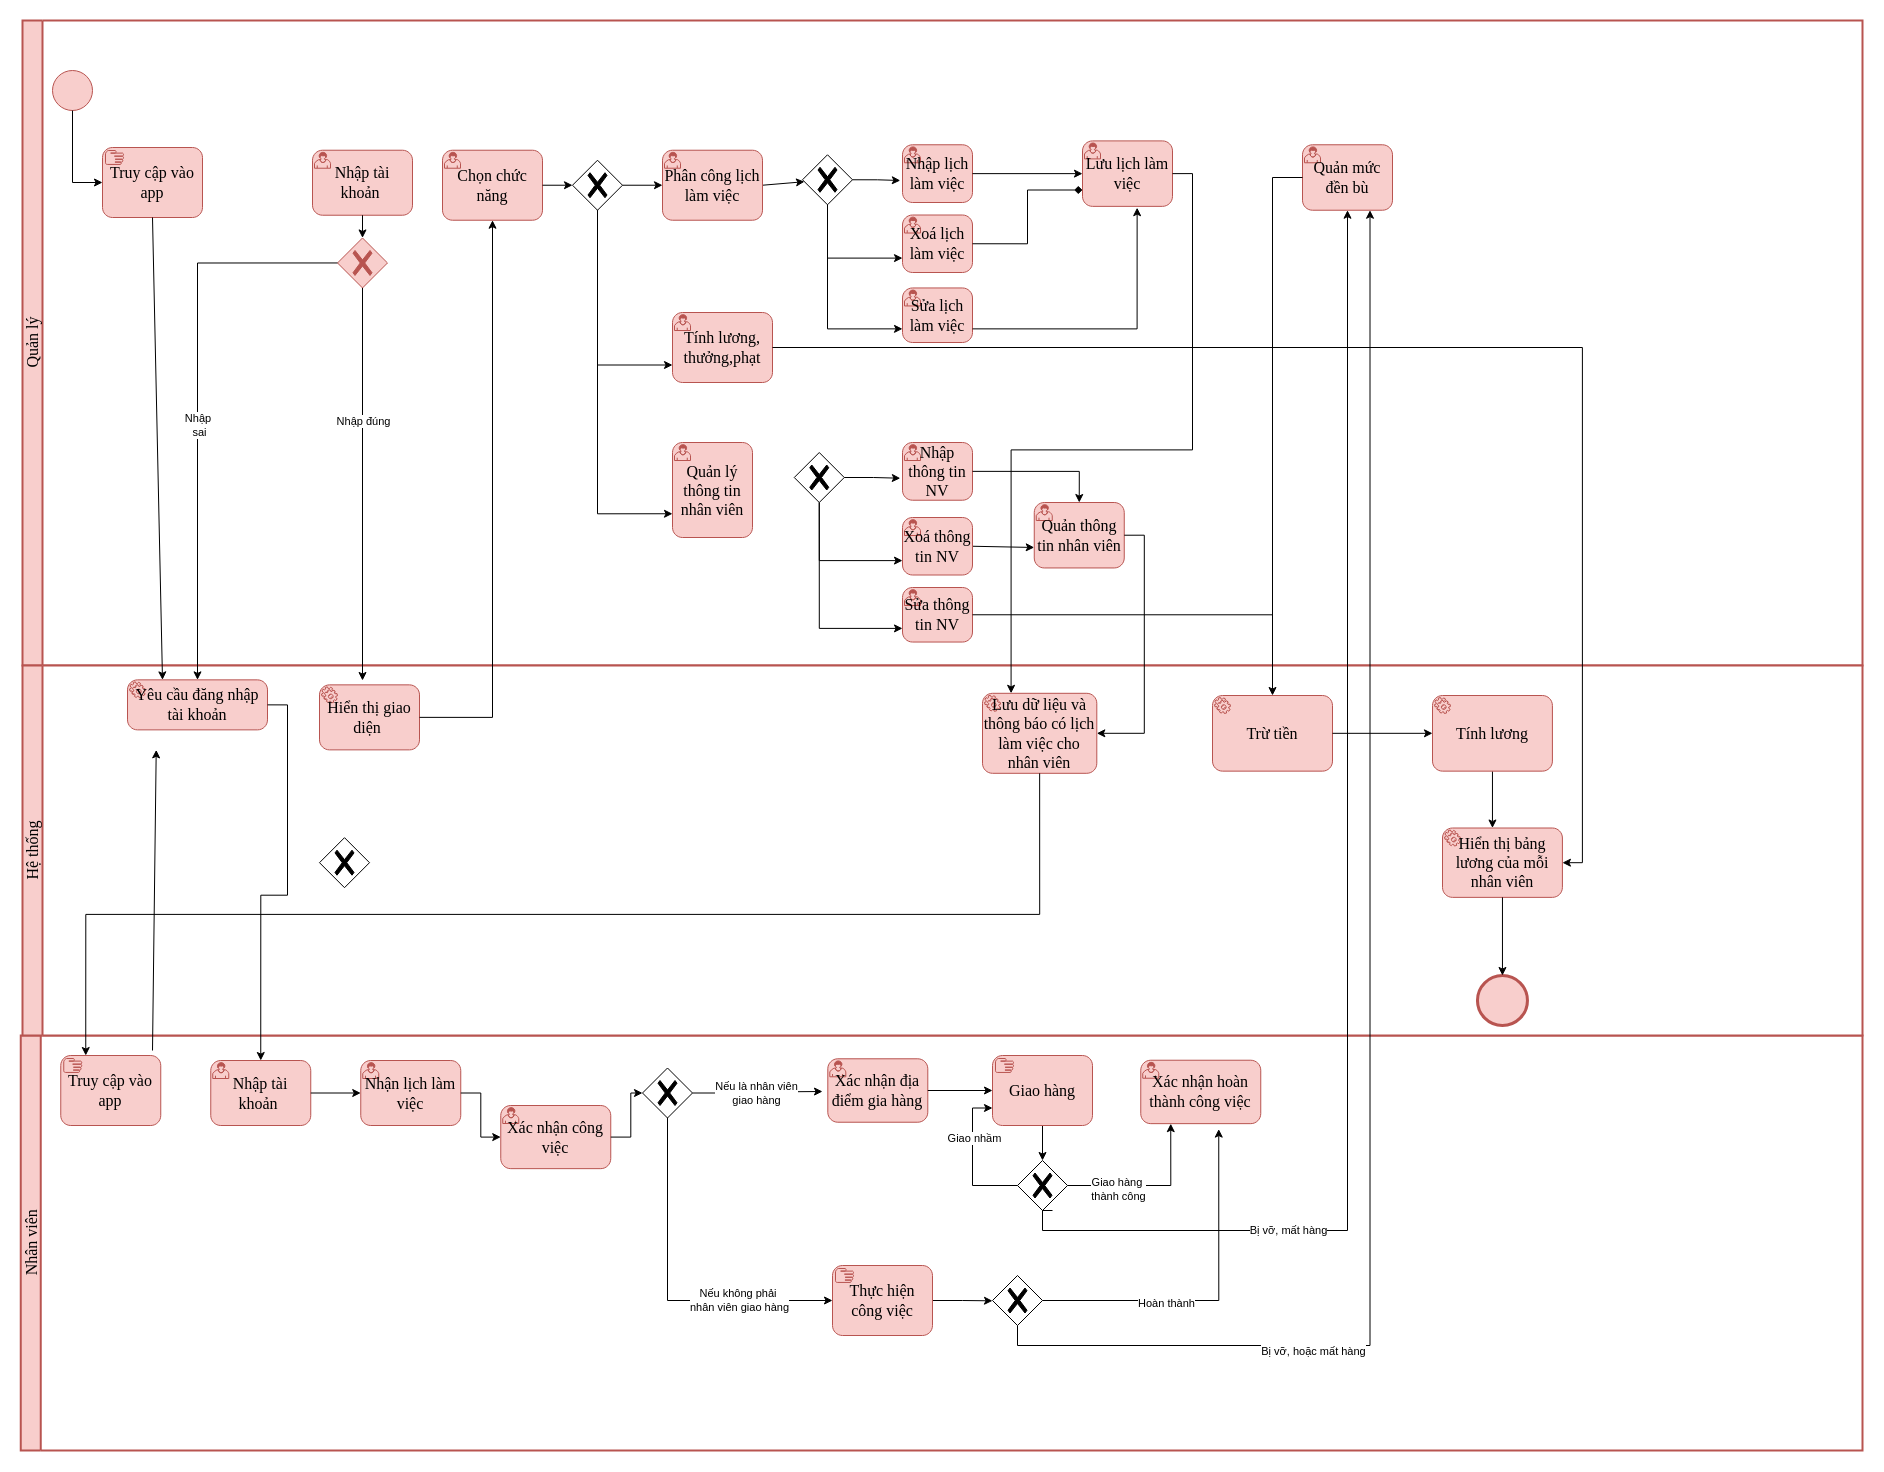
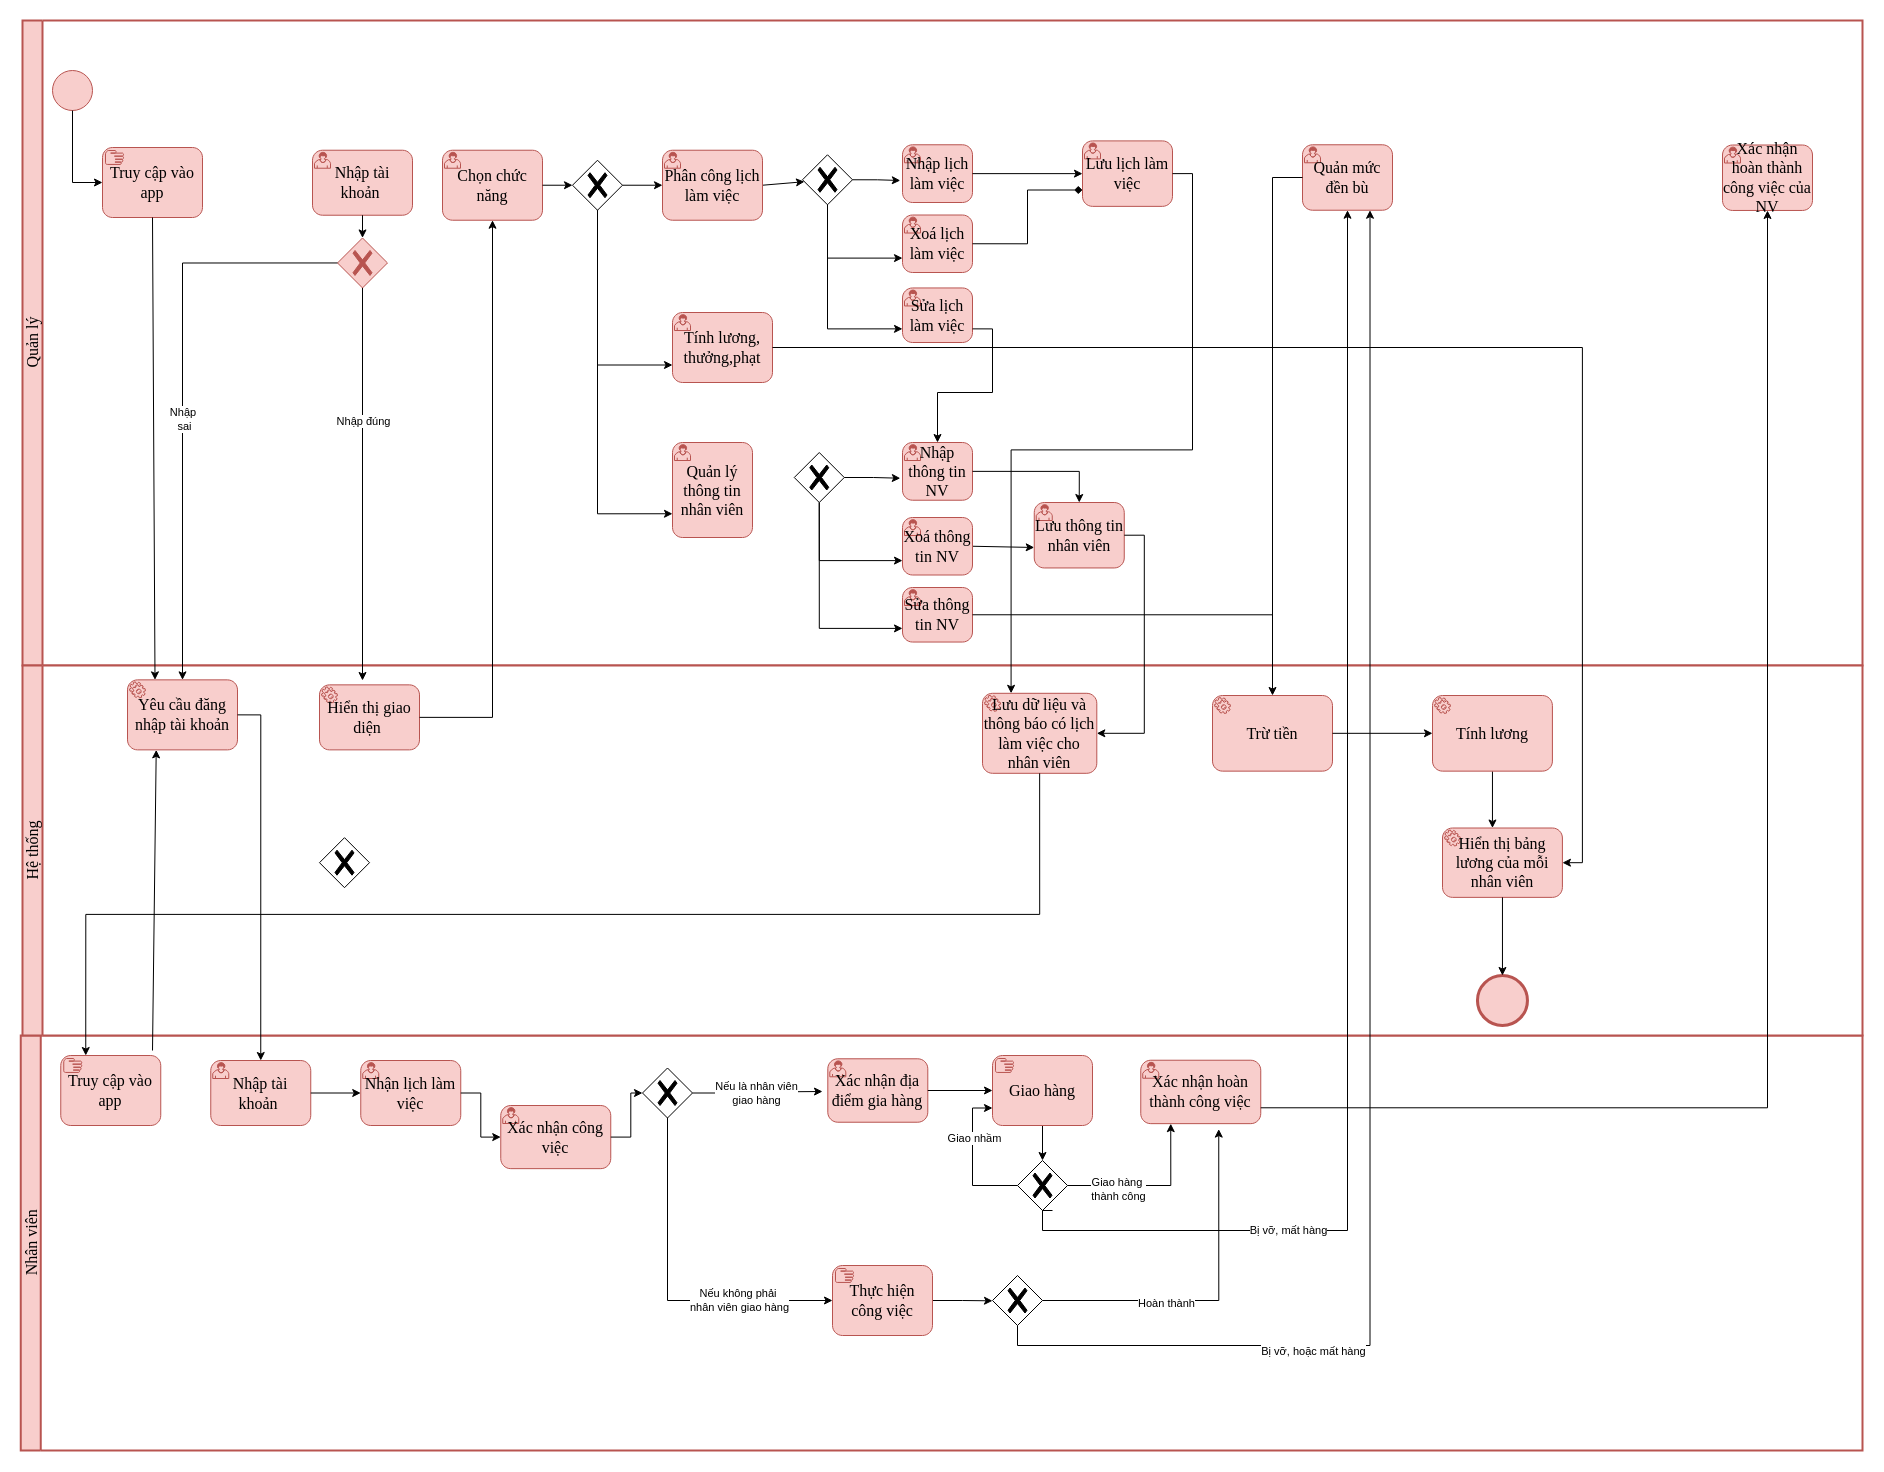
node "Xác nhận hoàn thành công việc của NV": added
edge "Sửa lịch làm việc" -> "Lưu lịch làm việc": now "Sửa lịch làm việc" -> "Nhập thông tin NV"
node "Quản thông tin nhân viên": label "Quản thông tin nhân viên" -> "Lưu thông tin nhân viên"
node "Yêu cầu đăng nhập tài khoản": size 140x50 -> 110x70
edge "Xác nhận hoàn thành công việc" -> "Xác nhận hoàn thành công việc của NV": added
